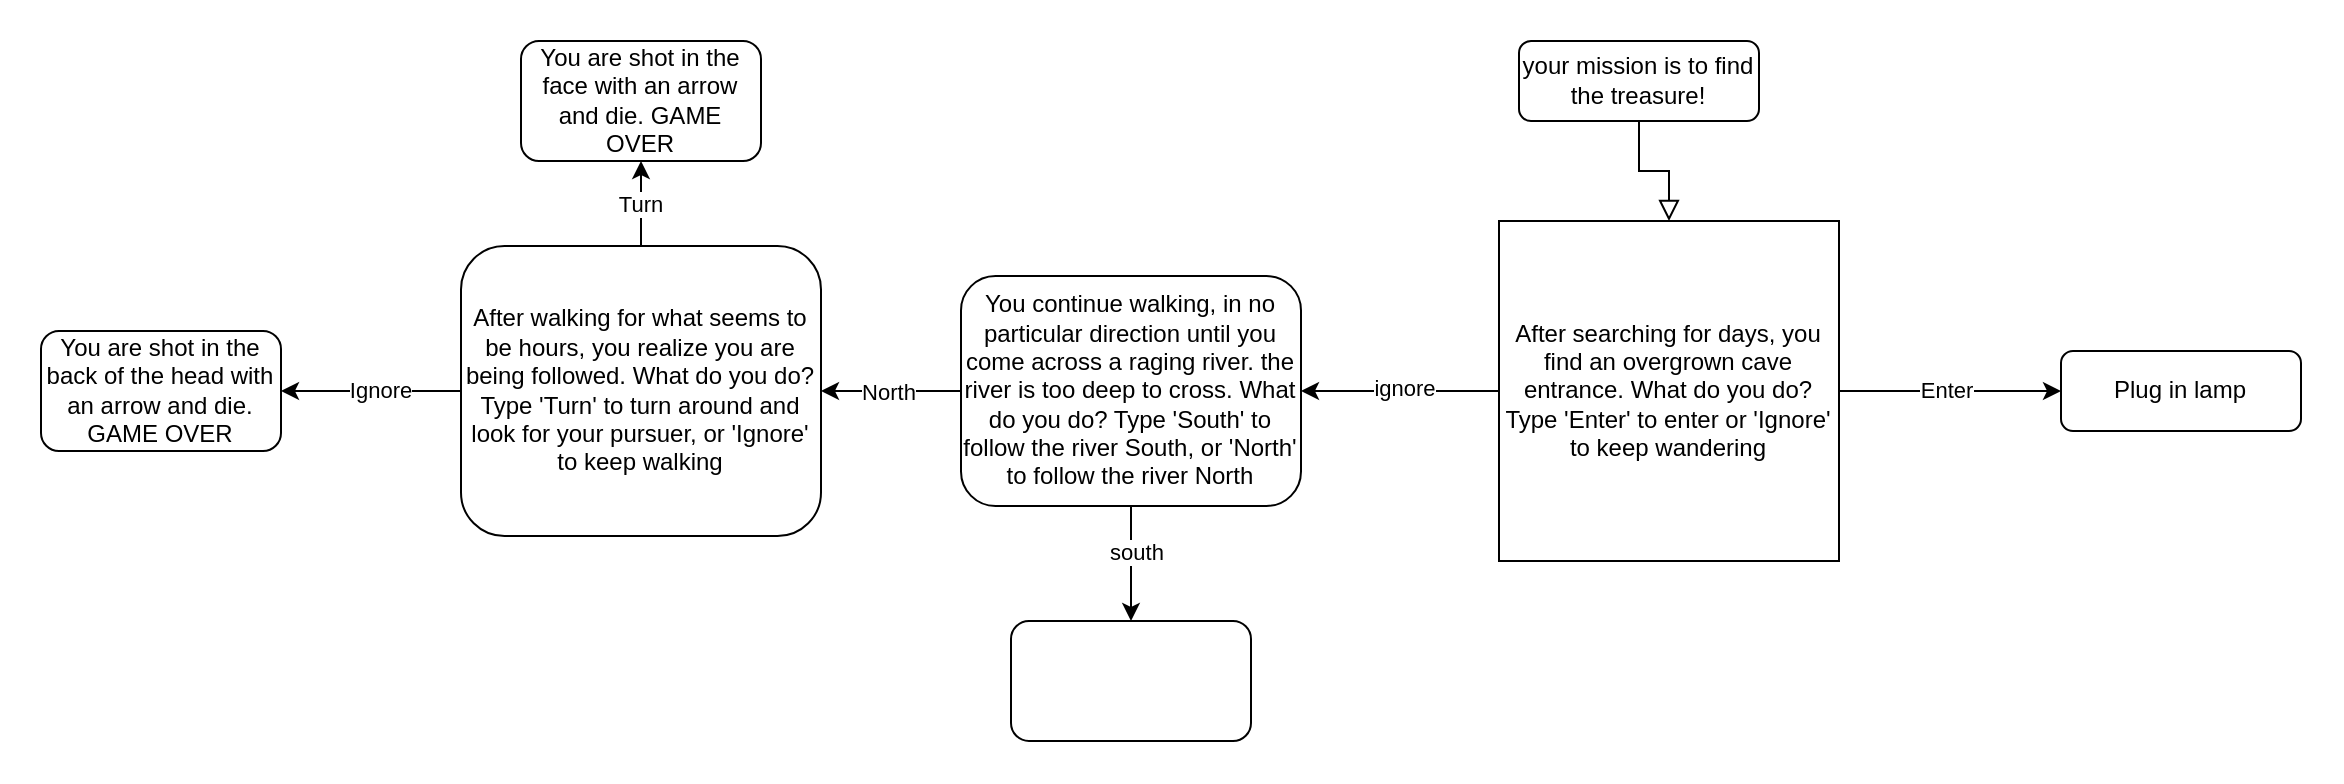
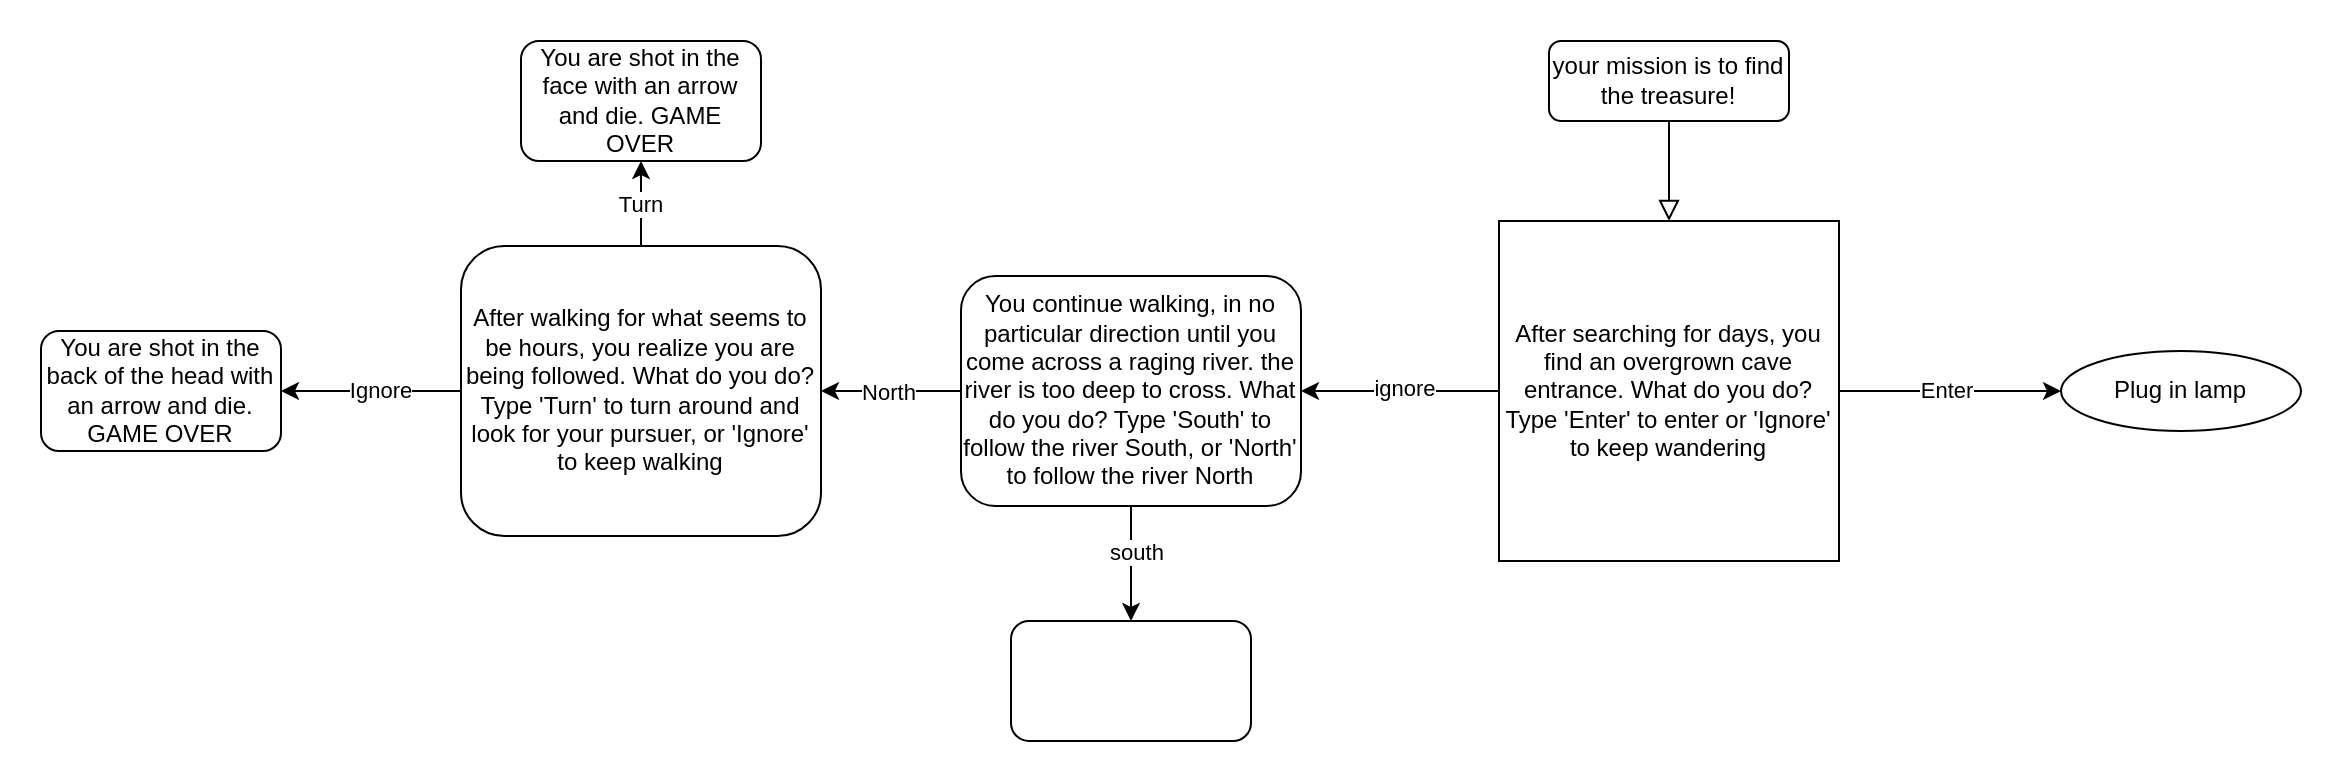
node "your mission is to find the treasure!": moved (1639, 81) -> (1669, 81)
node "Plug in lamp": shape rounded rectangle -> ellipse
